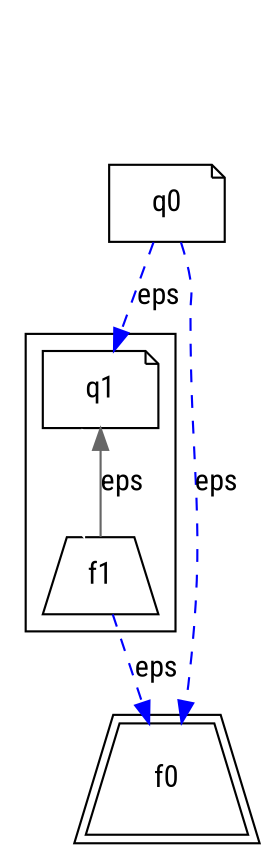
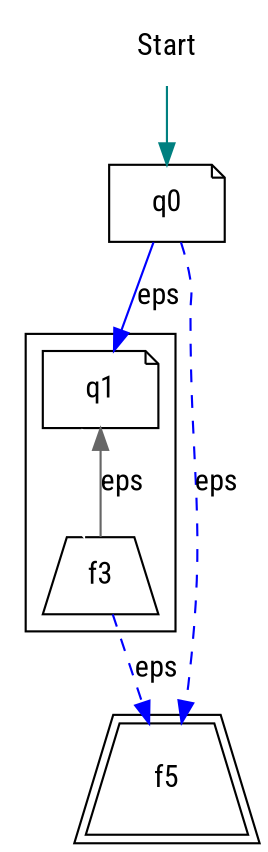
node "Start": added
edge "q0" -> "q1": style dashed -> solid
node "f1": label "f1" -> "f3"
node "f0": label "f0" -> "f5"
